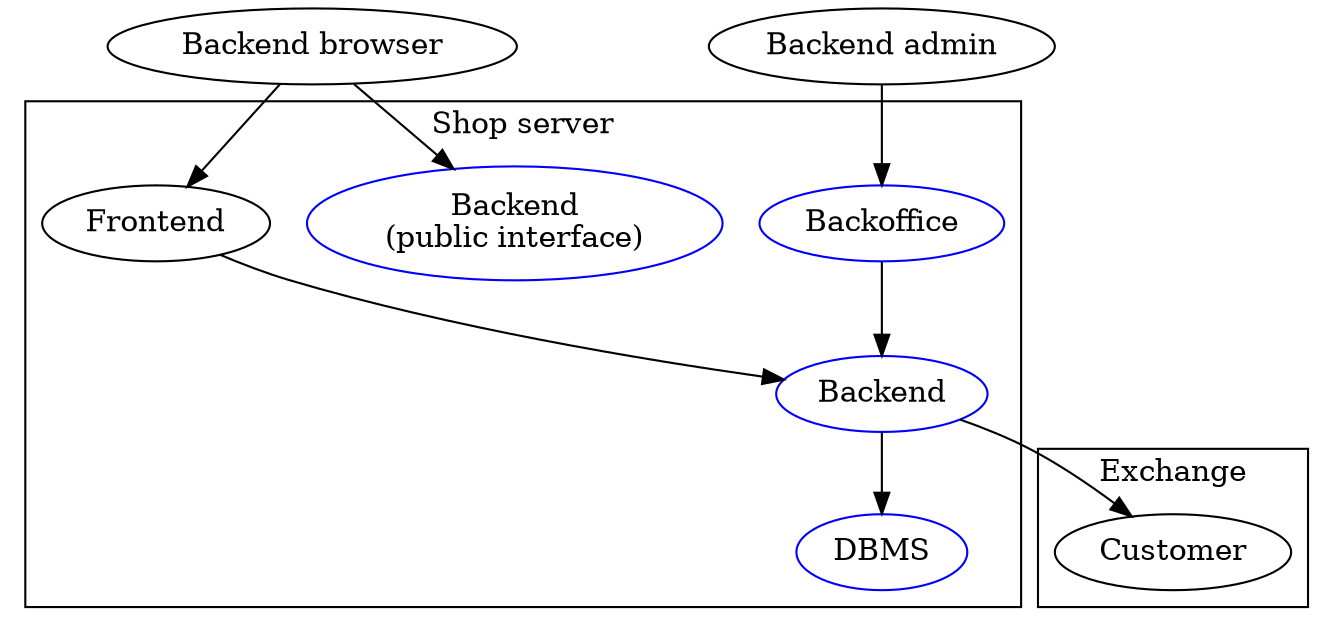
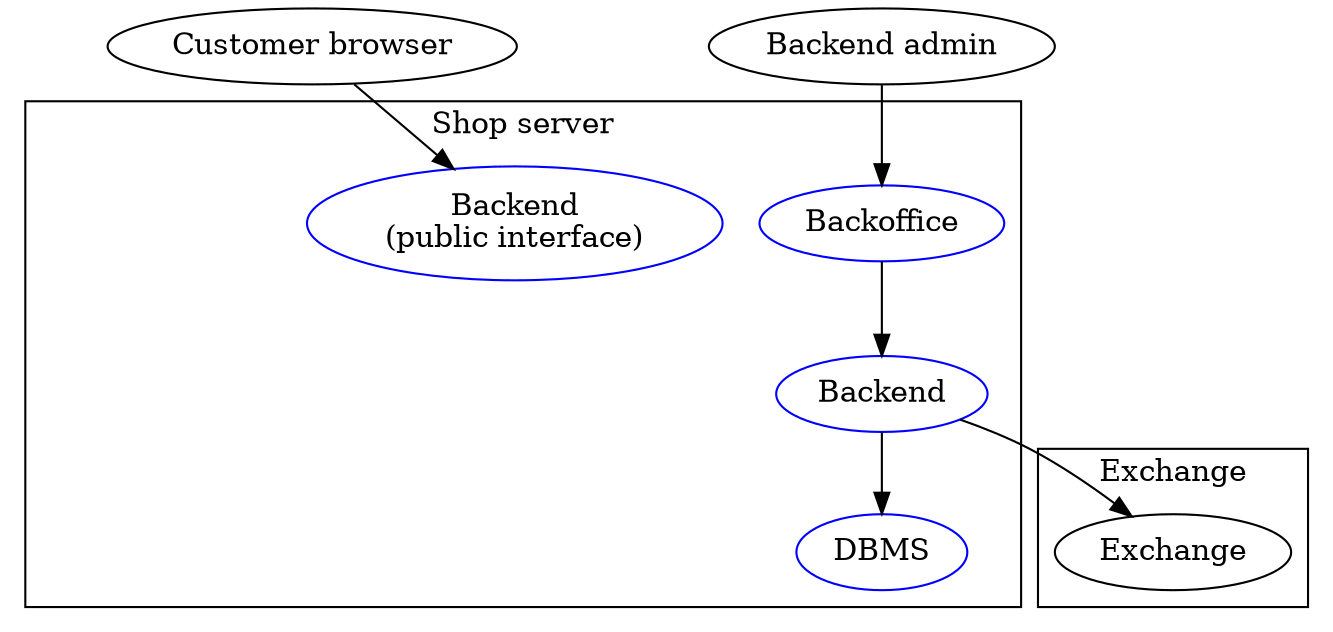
node "Backend browser": label "Backend browser" -> "Customer browser"
node "Frontend": removed
node "Customer": label "Customer" -> "Exchange"
